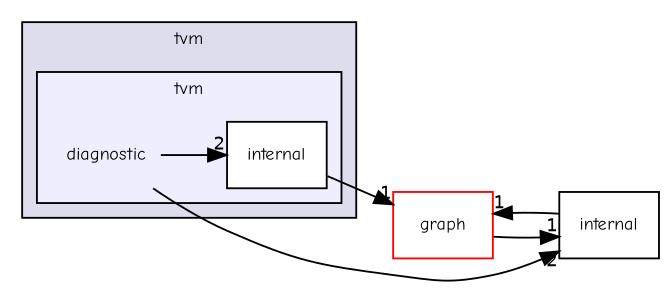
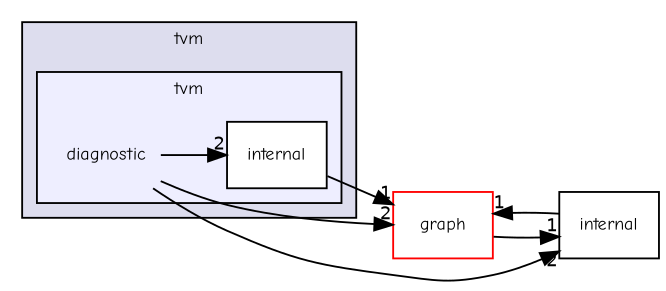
edge "diagnostic" -> "graph": added
